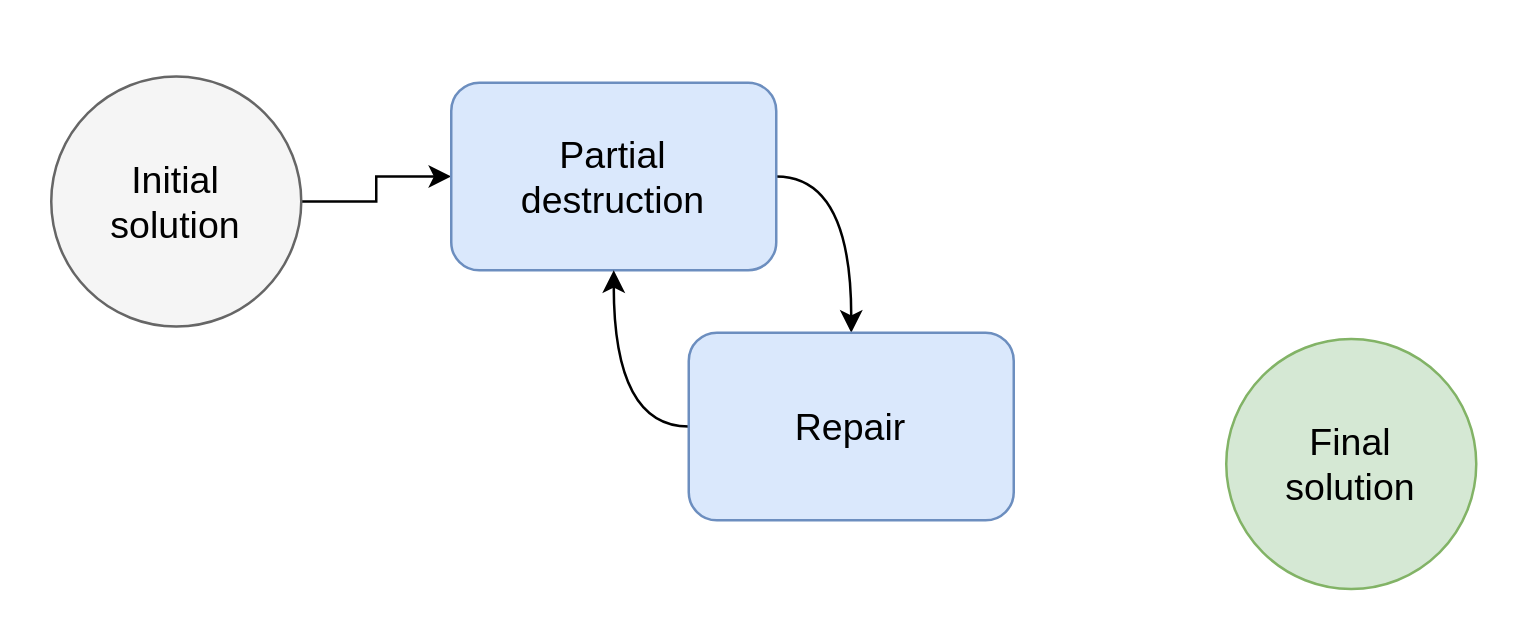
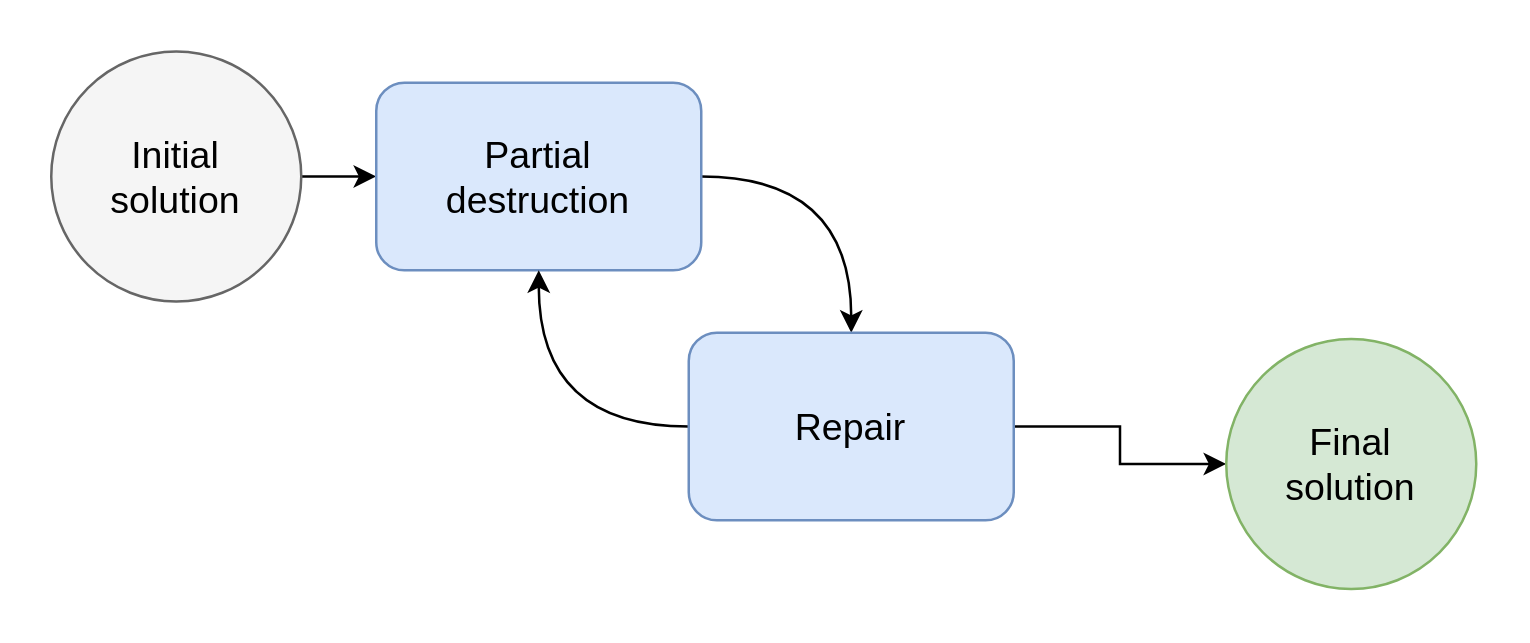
node "Partial destruction": moved (614, 176) -> (539, 176)
node "Initial solution": moved (176, 201) -> (176, 176)
edge "Repair" -> "Final solution": added
